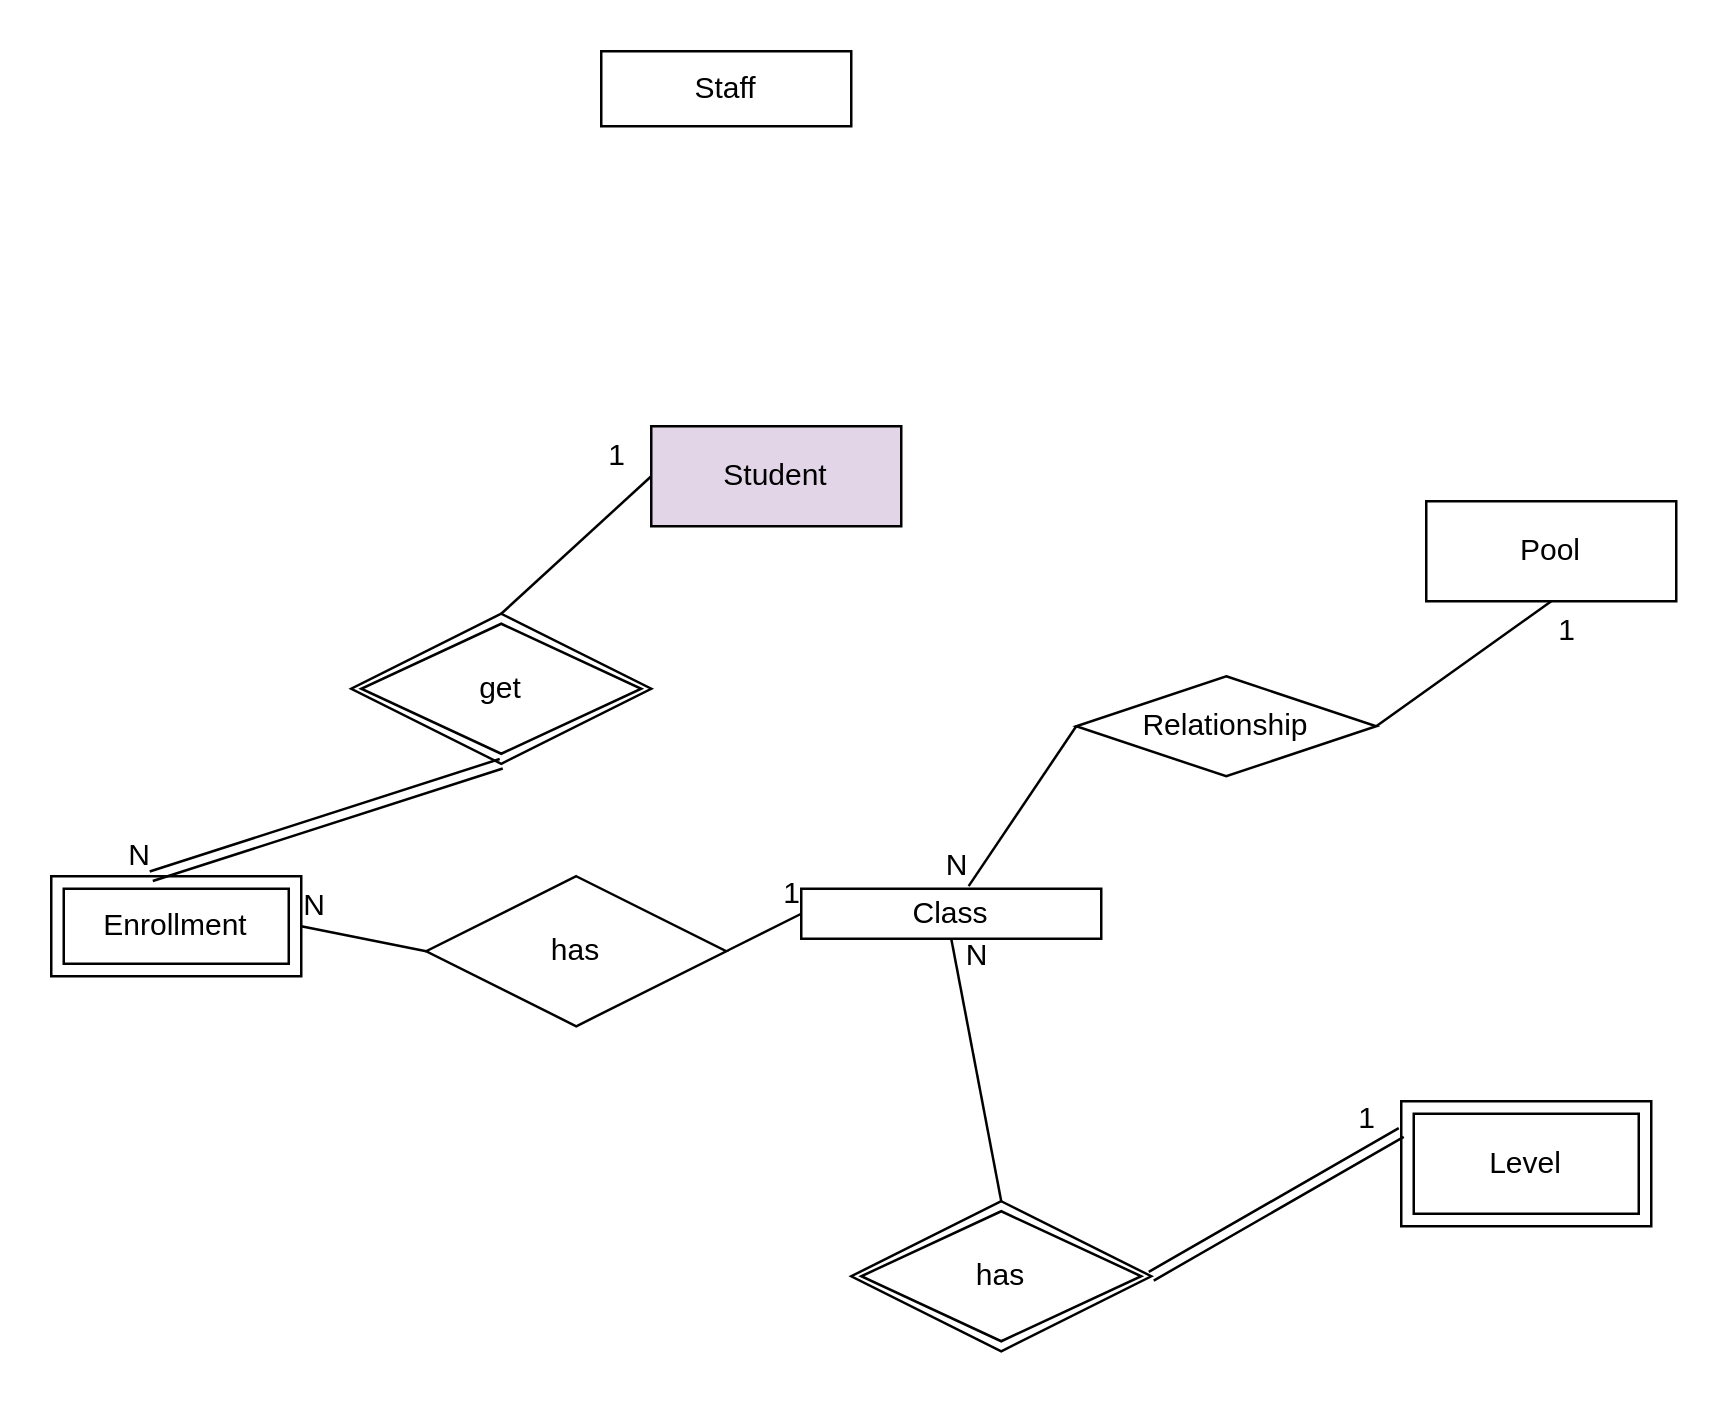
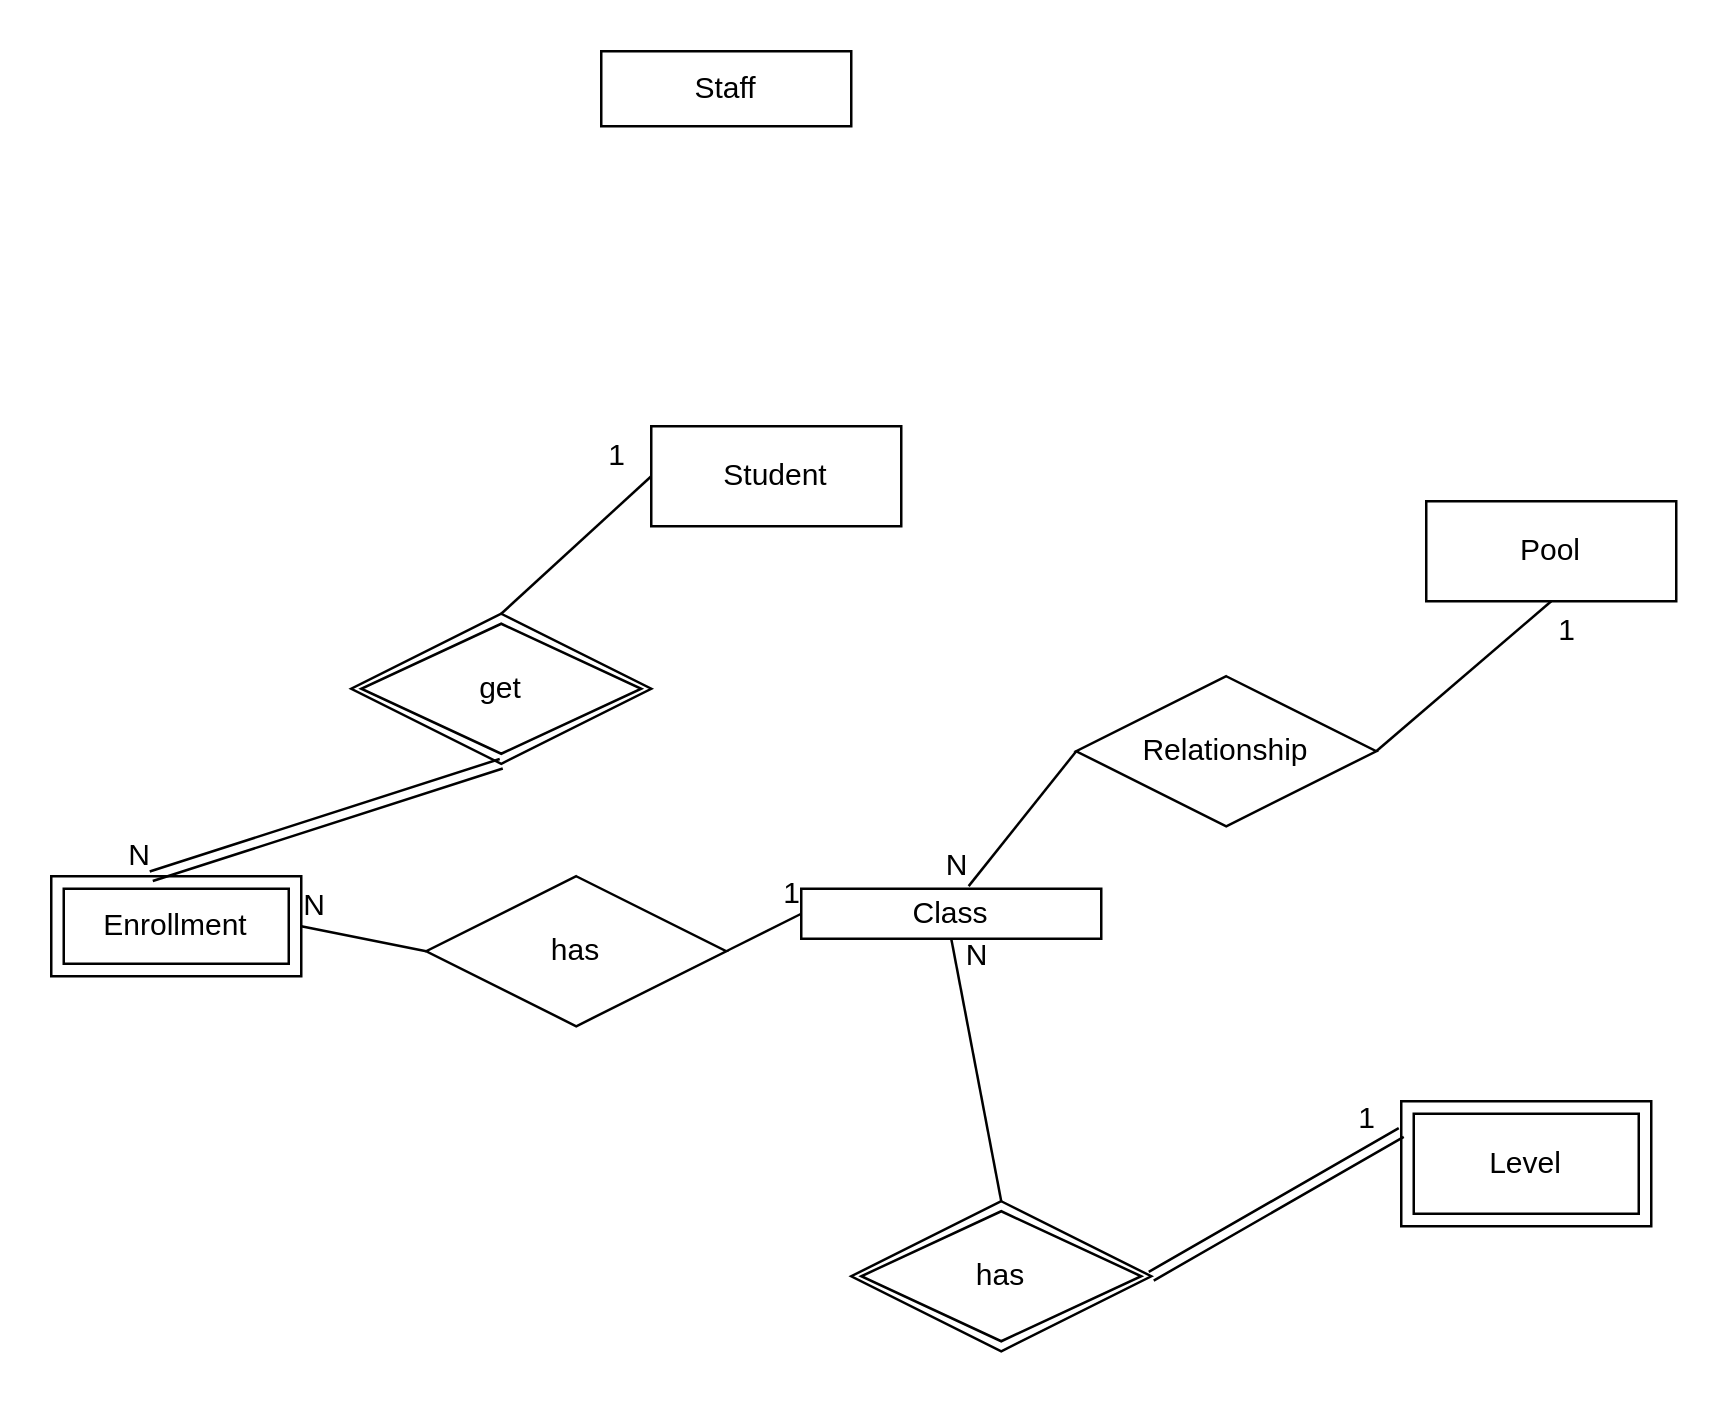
node "Student": fillcolor #e1d5e7 -> #ffffff
node "Relationship": size 300x100 -> 300x150
